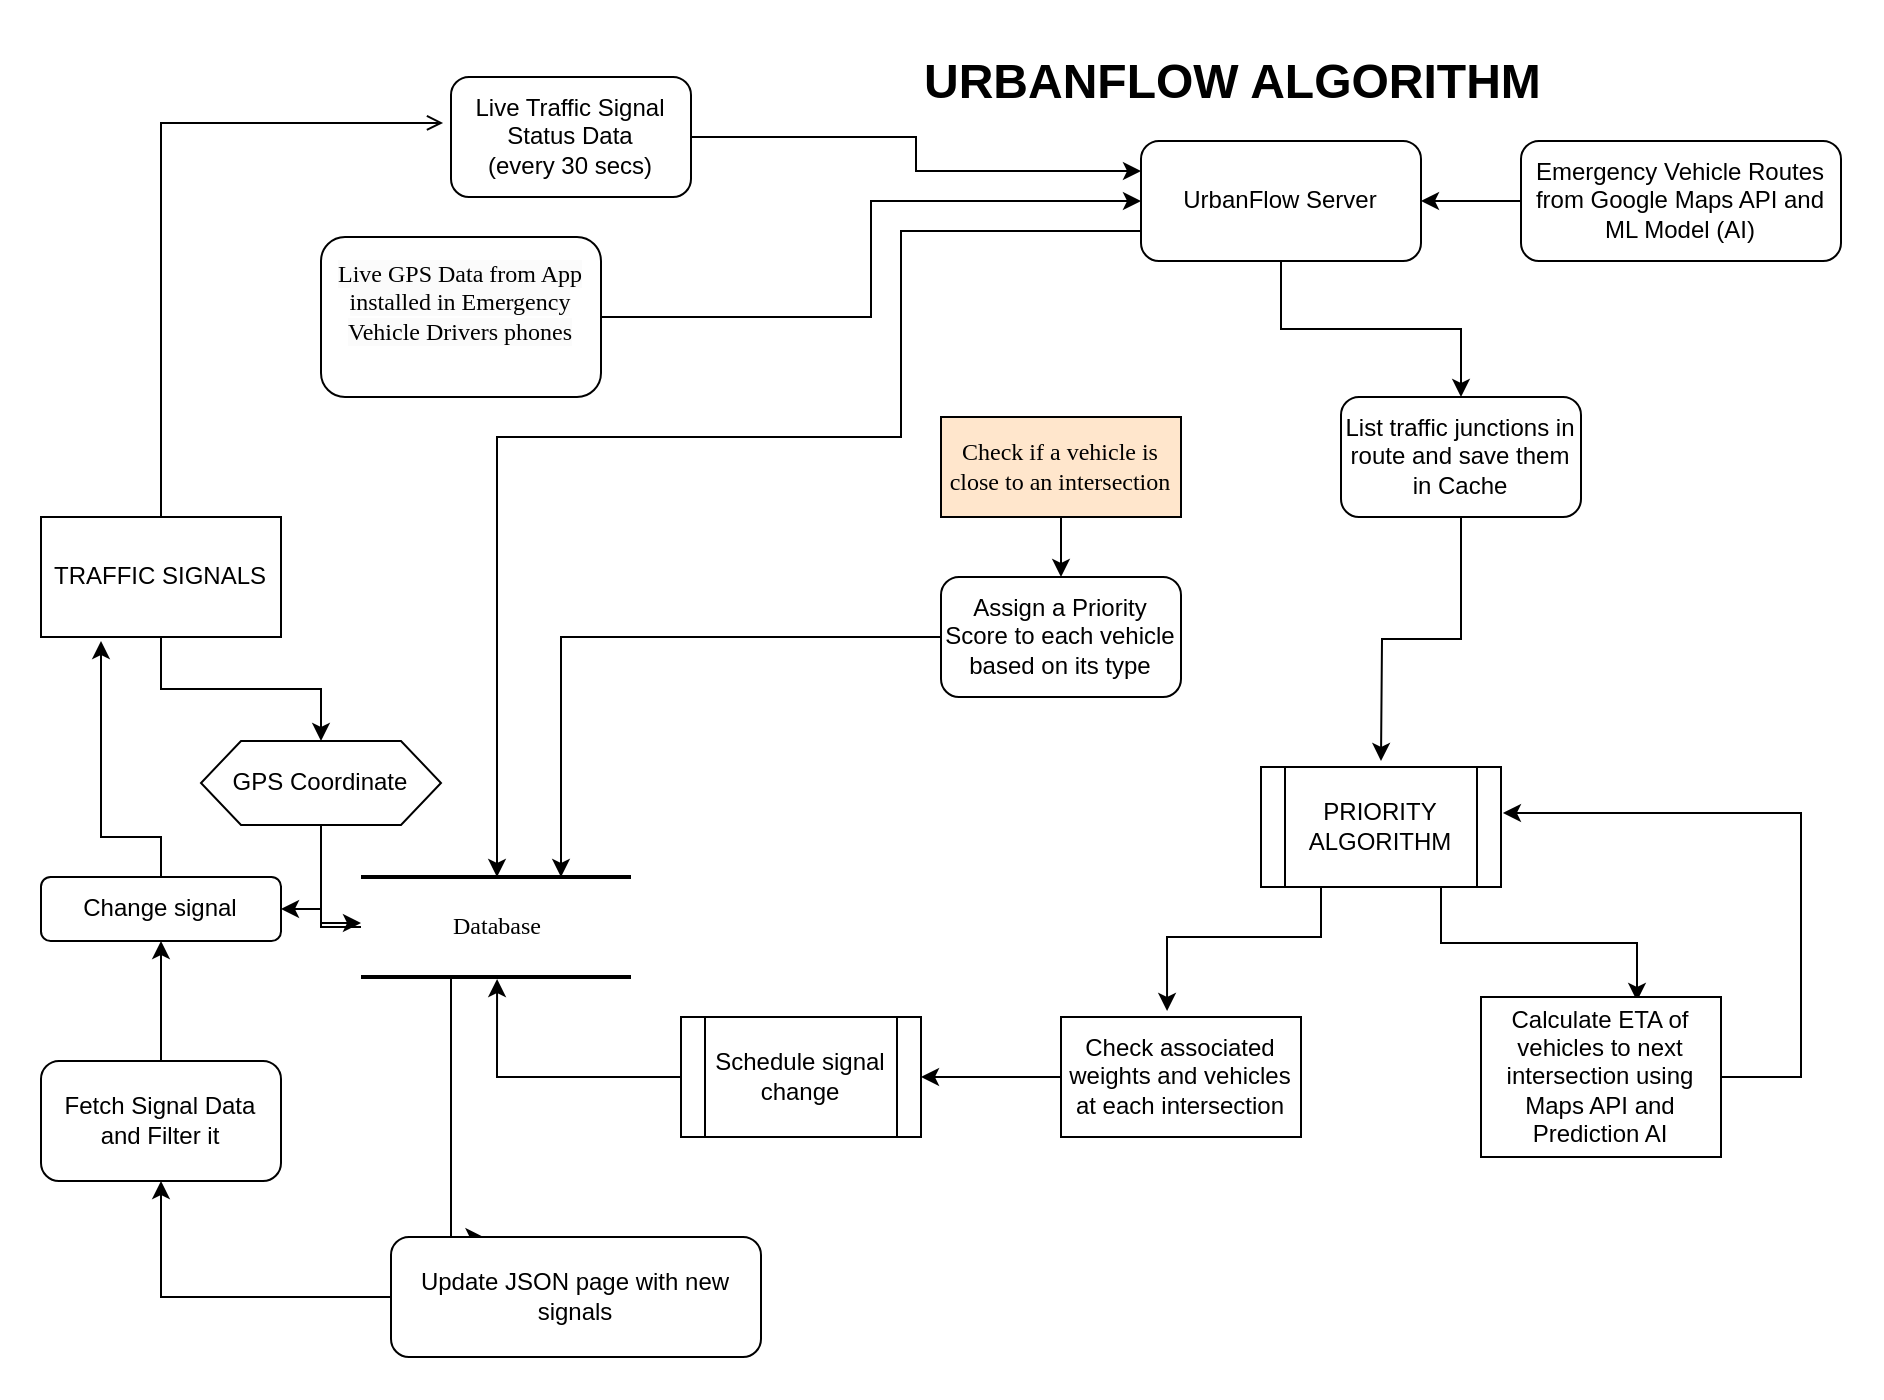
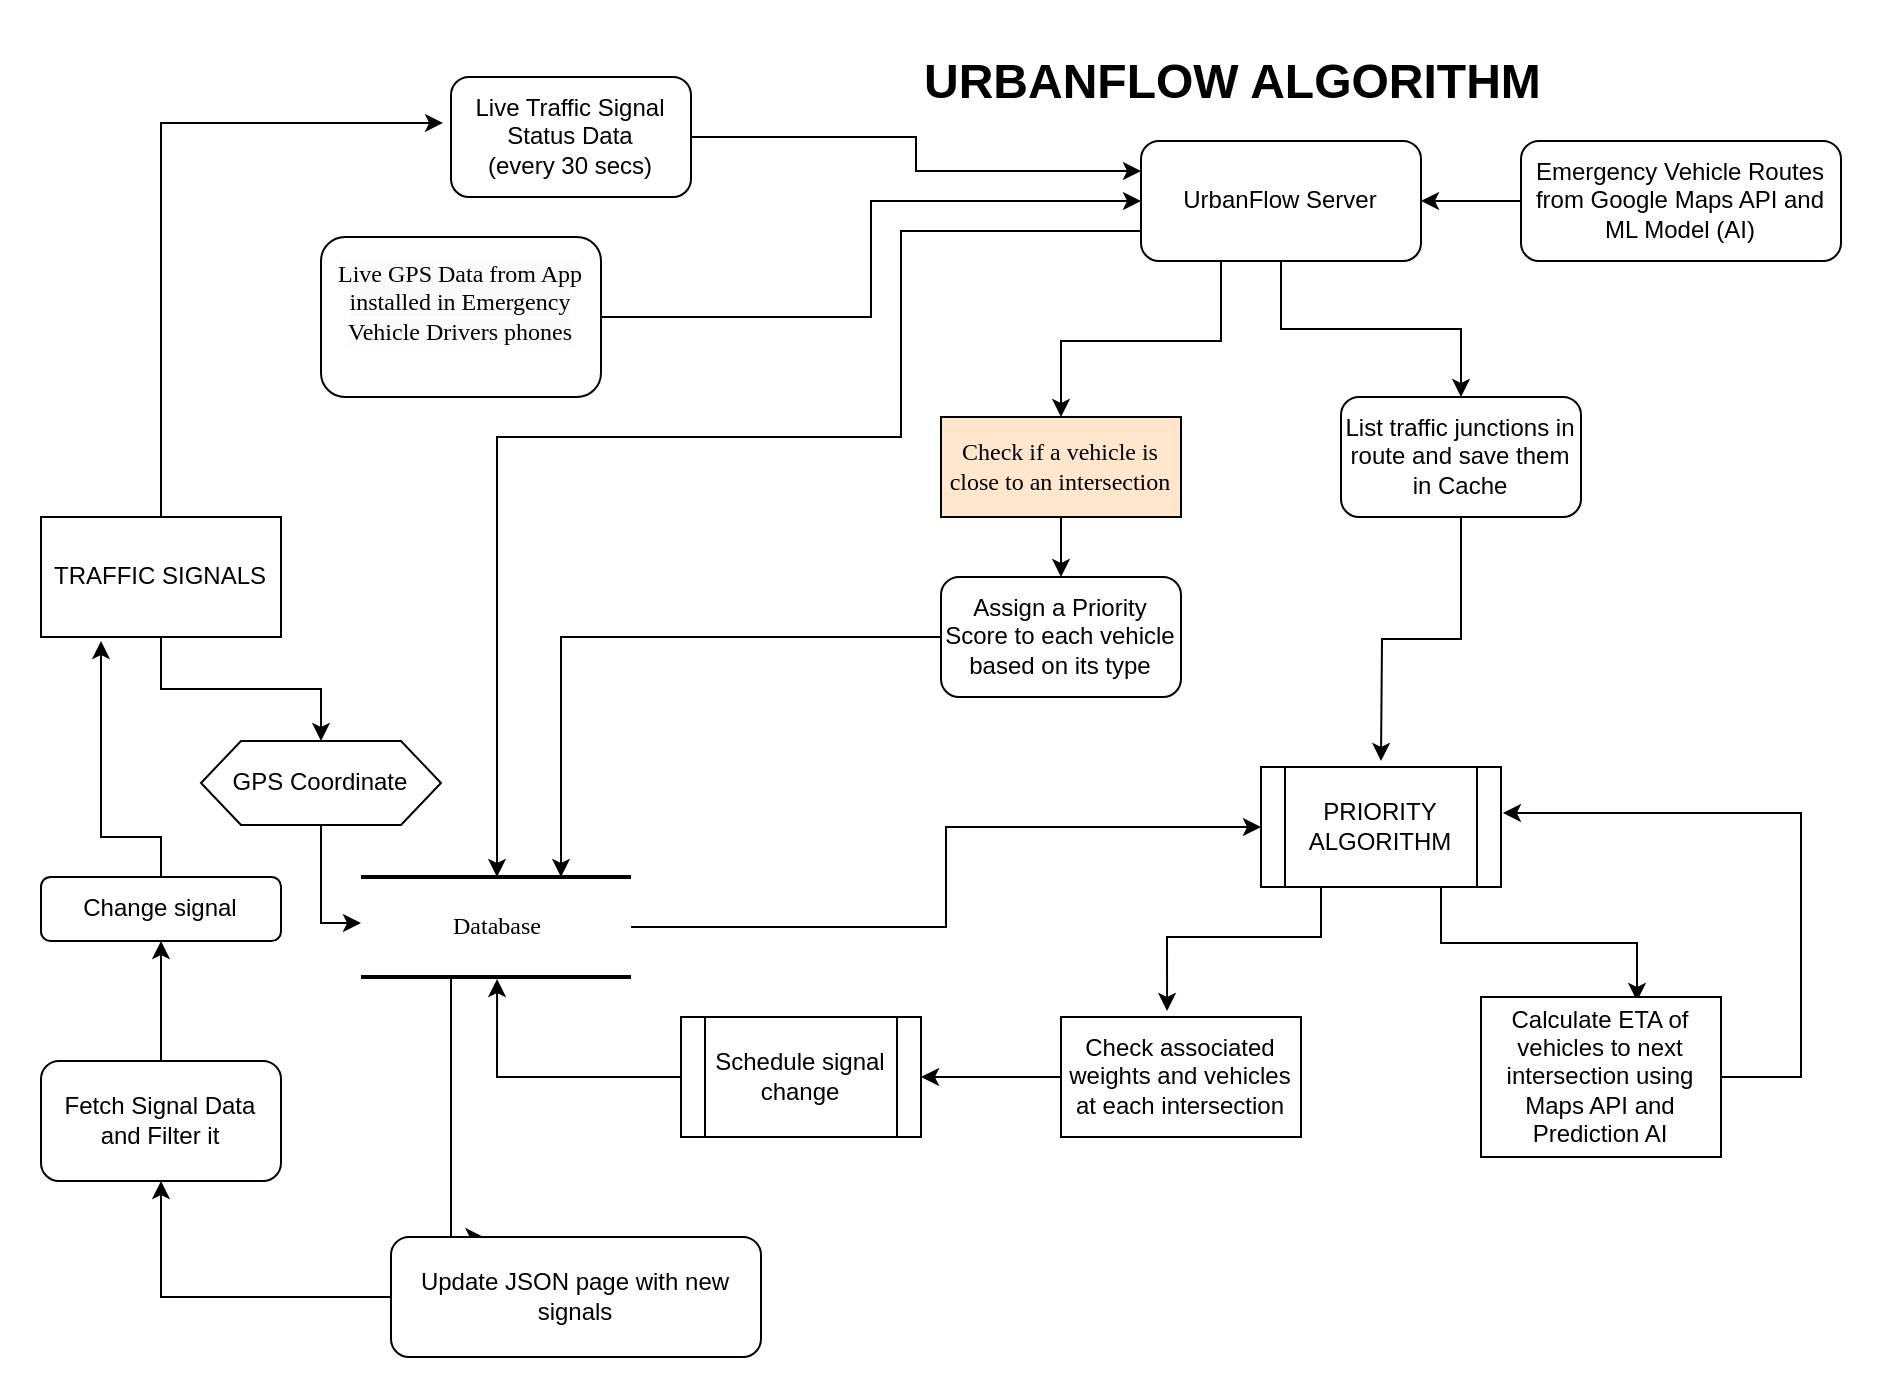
edge "TRAFFIC SIGNALS" -> "Live Traffic Signal Status Data (every 30 secs)": arrowhead open -> classic
edge "UrbanFlow Server" -> "Check if a vehicle is close to an intersection": added
edge "Database" -> "Change signal": now "Database" -> "PRIORITY ALGORITHM"
